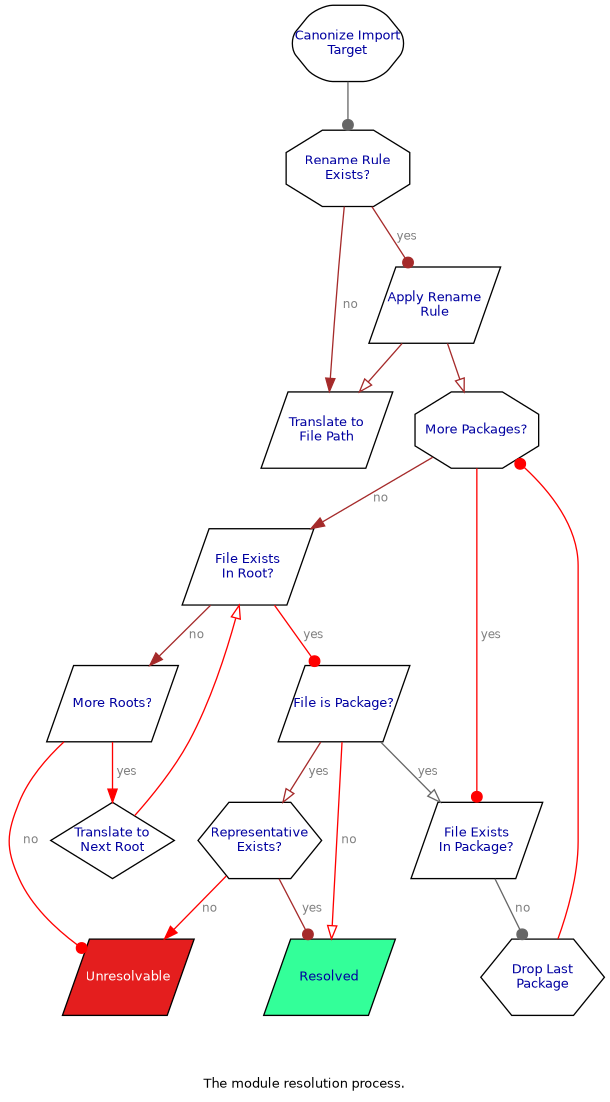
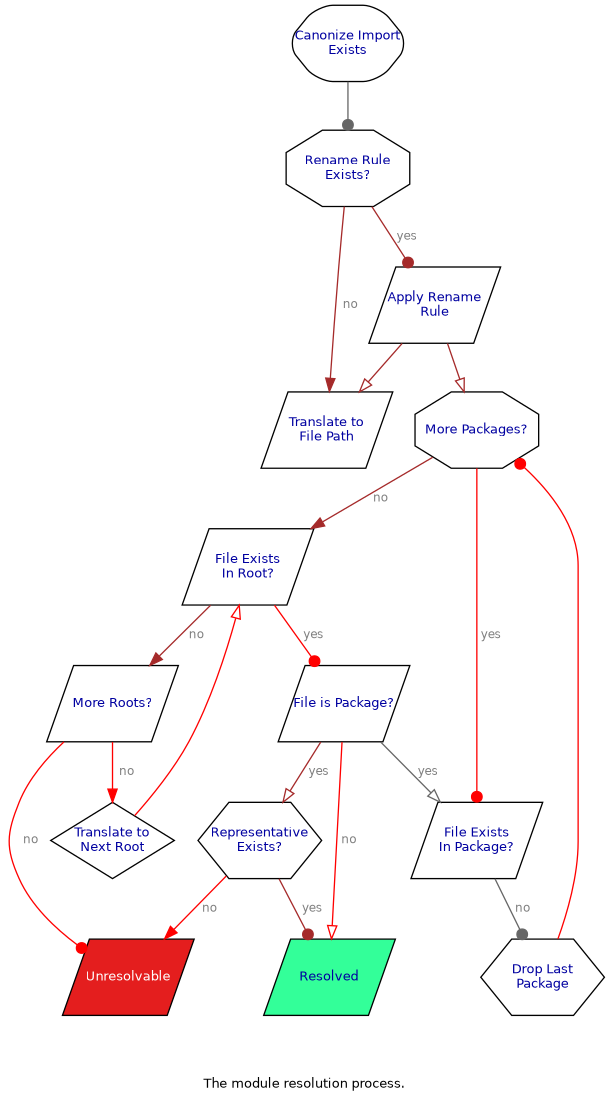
node "Canonize Import Target": label "Canonize Import Target" -> "Canonize Import Exists"
edge "More Roots?" -> "Translate to Next Root": label " yes" -> " no"
